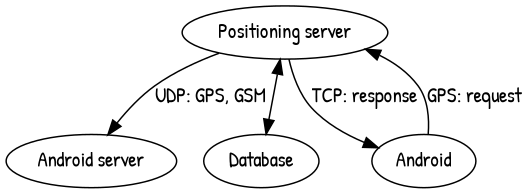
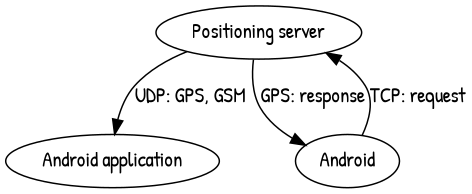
edge "Positioning server" -> "Android": label "TCP: response" -> "GPS: response"
edge "Android" -> "Positioning server": label "GPS: request" -> "TCP: request"
node "Android server": label "Android server" -> "Android application"
node "Database": removed
